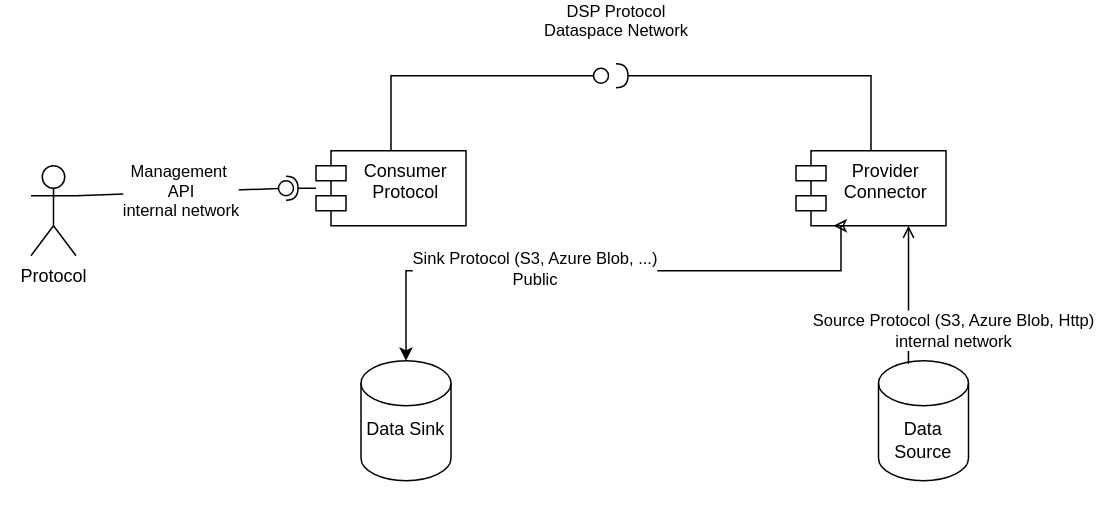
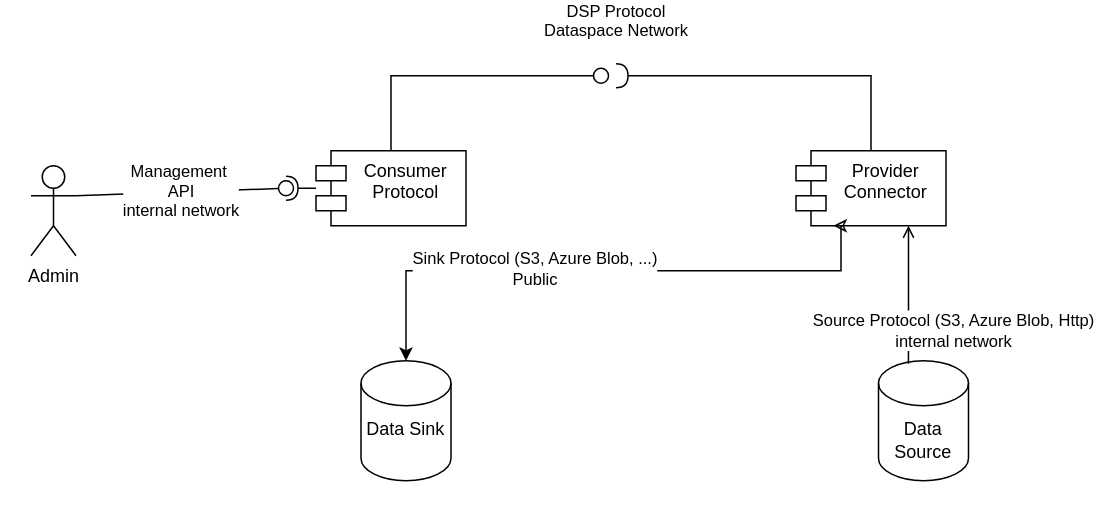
node "Protocol": label "Protocol" -> "Admin"
